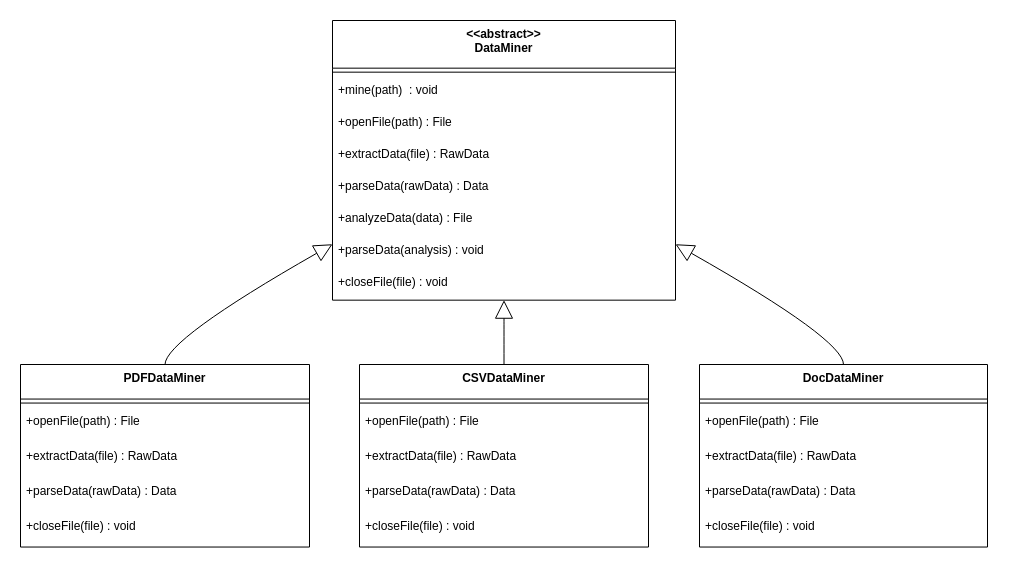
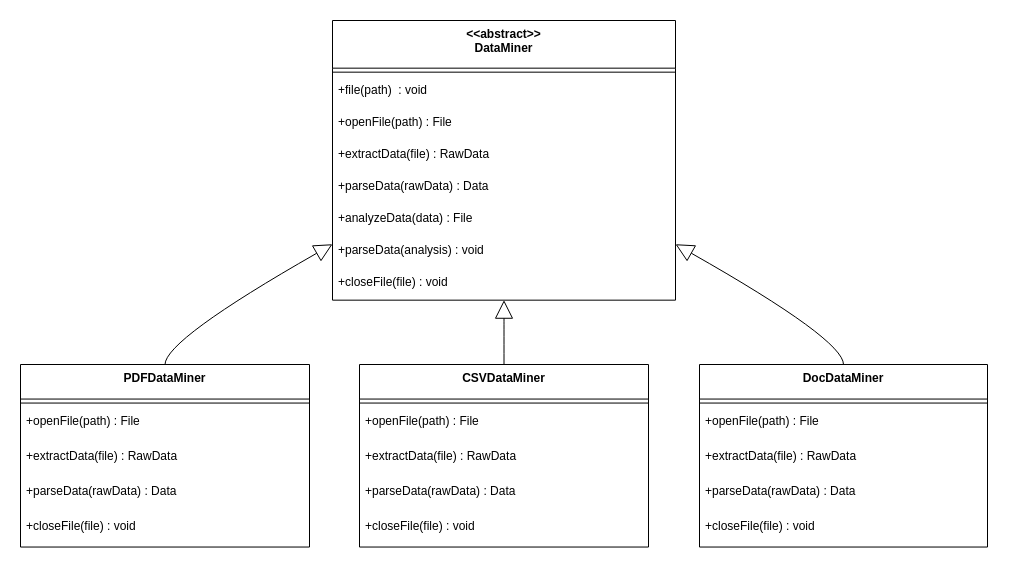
node "+mine(path) : void": label "+mine(path) : void" -> "+file(path) : void"
